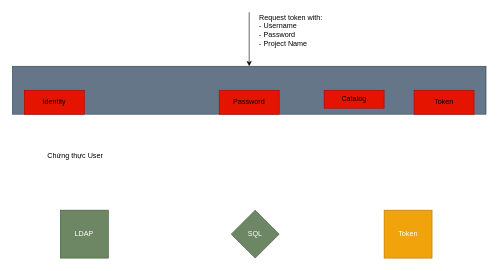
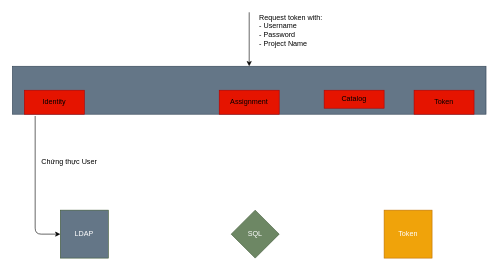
node "Password": label "Password" -> "Assignment"
node "Chứng thực User": moved (75, 156) -> (69, 162)
edge "Identity" -> "LDAP": added
node "LDAP": fillcolor #6d8764 -> #647687
